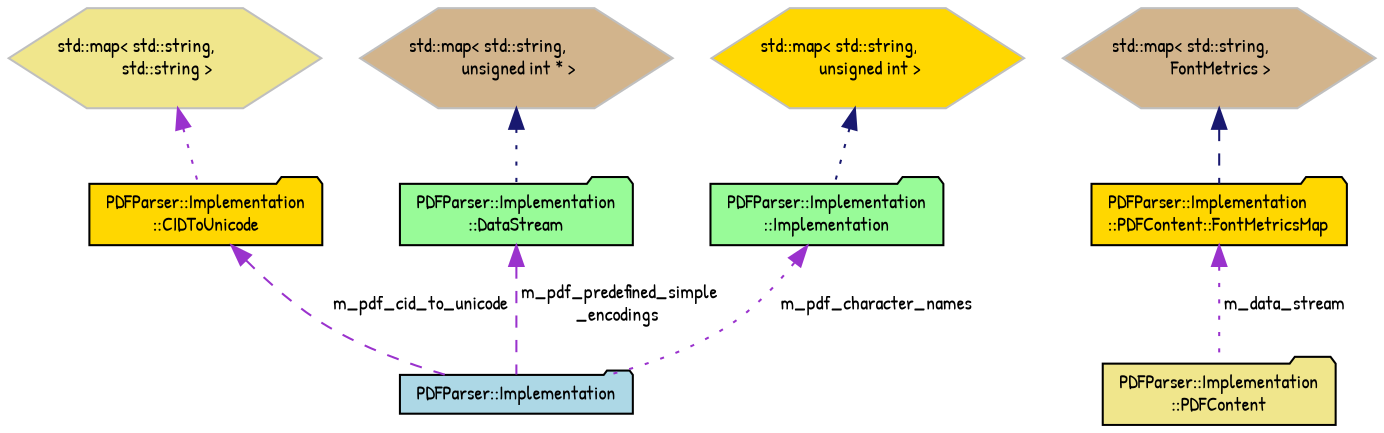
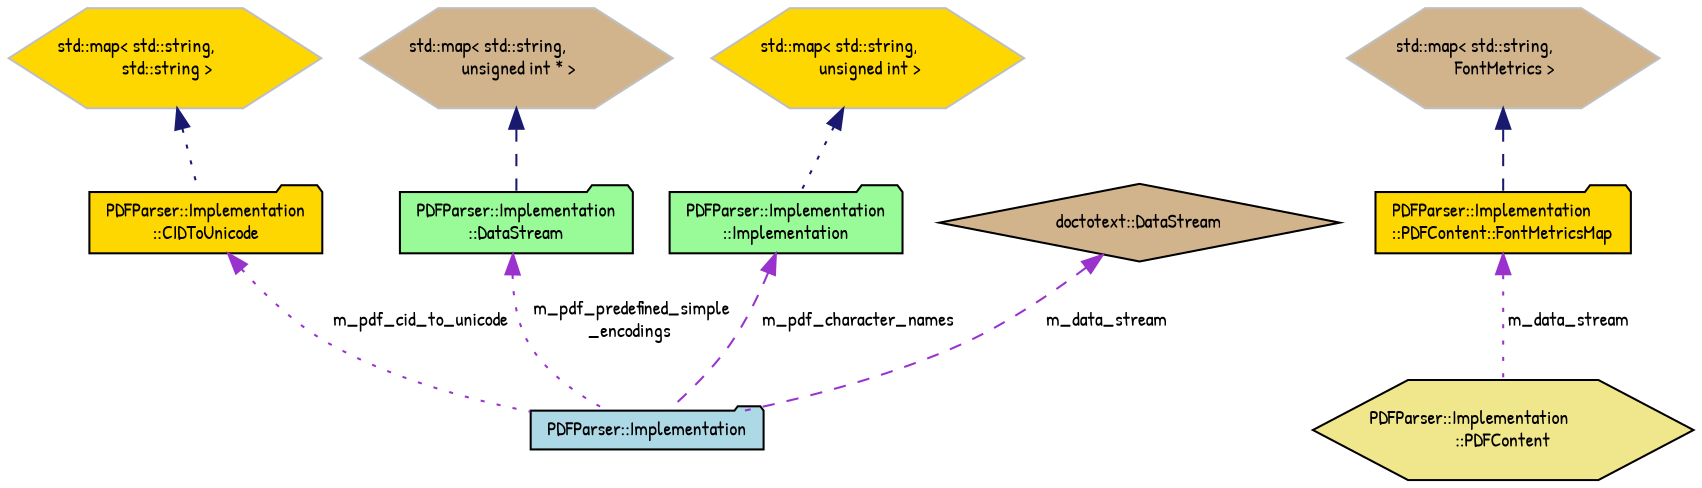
node "std::map< std::string, std::string >": fillcolor khaki -> gold
edge "PDFParser::Implementation ::CIDToUnicode" -> "std::map< std::string, std::string >": color darkorchid3 -> midnightblue
edge "PDFParser::Implementation ::DataStream" -> "std::map< std::string, unsigned int * >": style dotted -> dashed
node "doctotext::DataStream": added
edge "PDFParser::Implementation" -> "PDFParser::Implementation ::DataStream": style dashed -> dotted
edge "PDFParser::Implementation" -> "PDFParser::Implementation ::CIDToUnicode": style dashed -> dotted
edge "PDFParser::Implementation" -> "PDFParser::Implementation ::Implementation": style dotted -> dashed
node "PDFParser::Implementation ::PDFContent": shape folder -> hexagon
